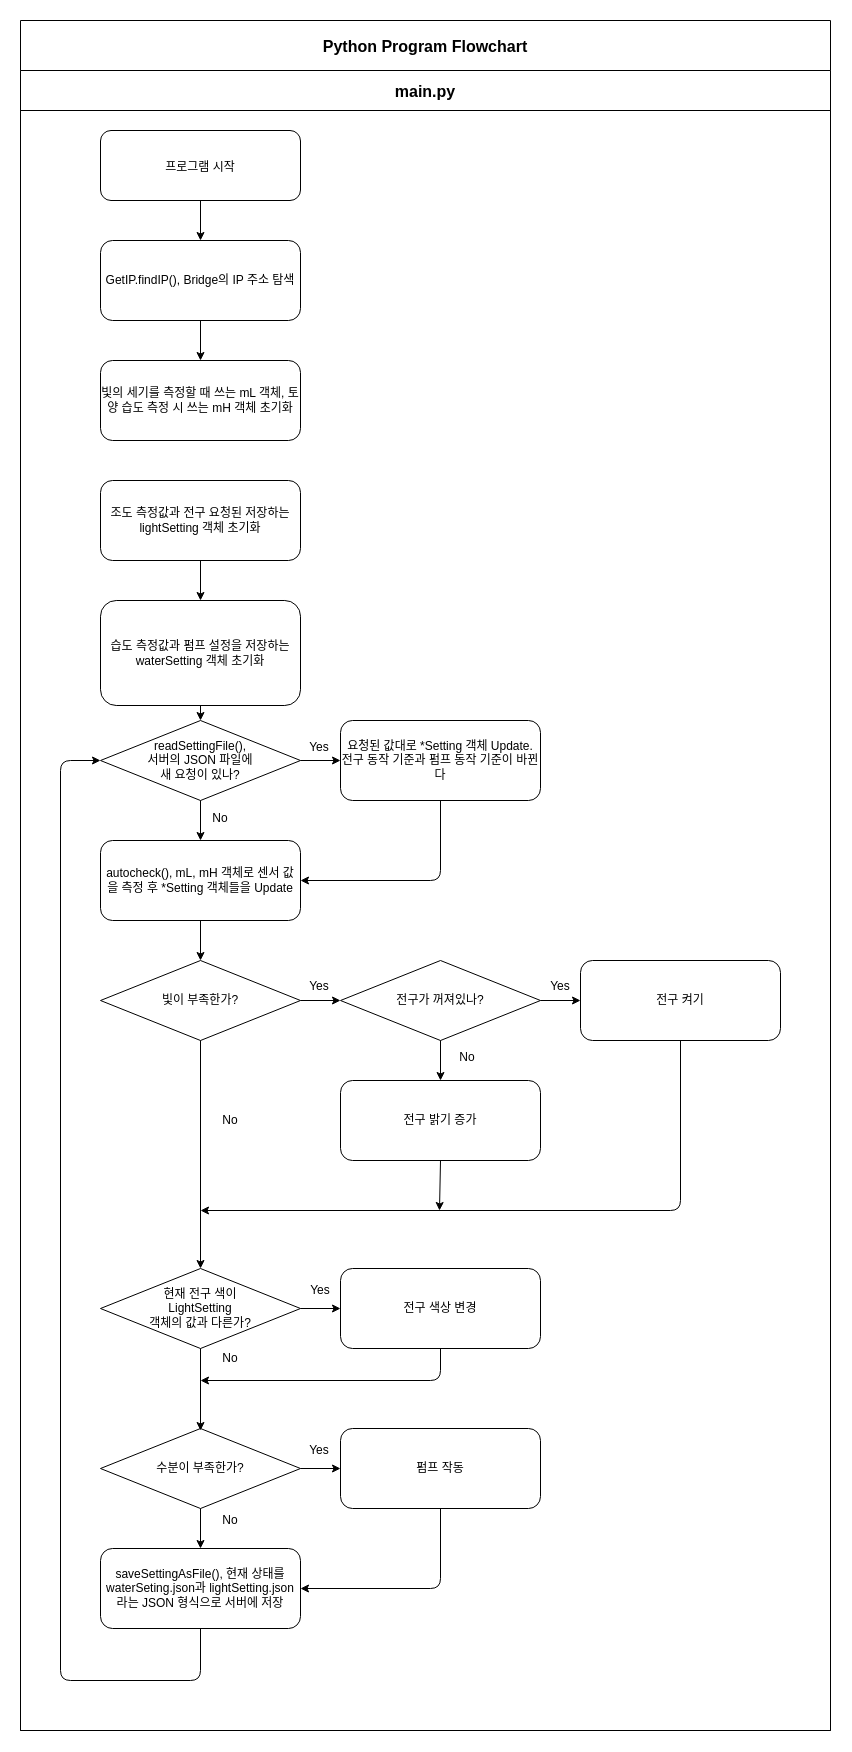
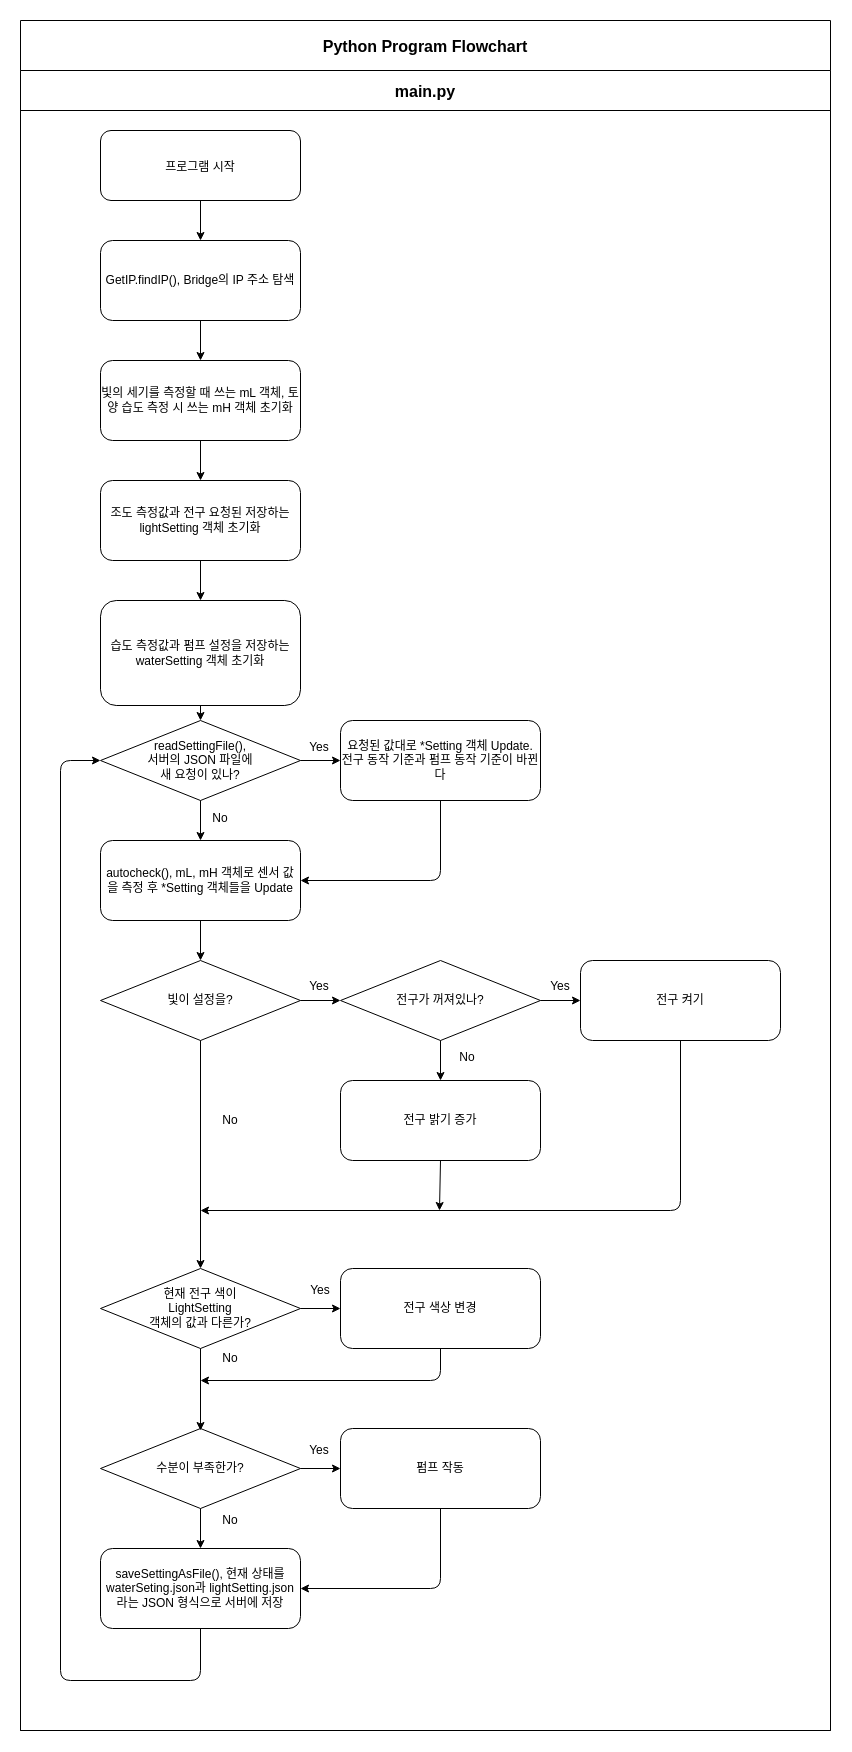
edge "빛의 세기를 측정할 때 쓰는 mL 객체, 토양 습도 측정 시 쓰는 mH 객체 초기화" -> "조도 측정값과 전구 요청된 저장하는 lightSetting 객체 초기화": added
node "빛이 부족한가?": label "빛이 부족한가?" -> "빛이 설정을?"
